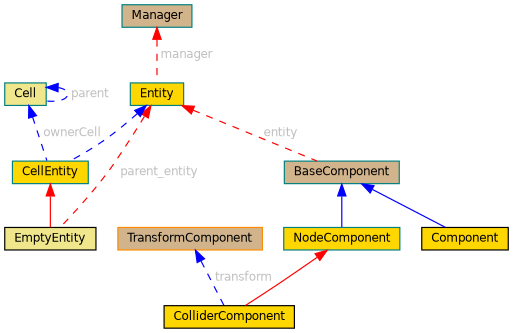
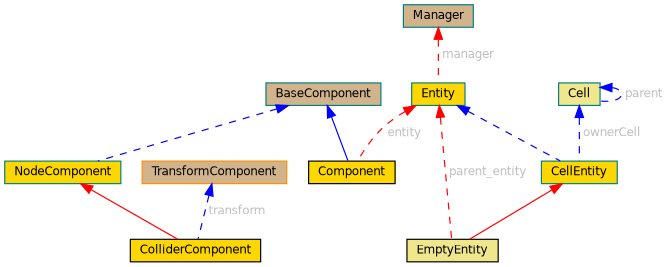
edge "BaseComponent" -> "Entity": now "Component" -> "Entity"
edge "NodeComponent" -> "BaseComponent": style solid -> dashed
